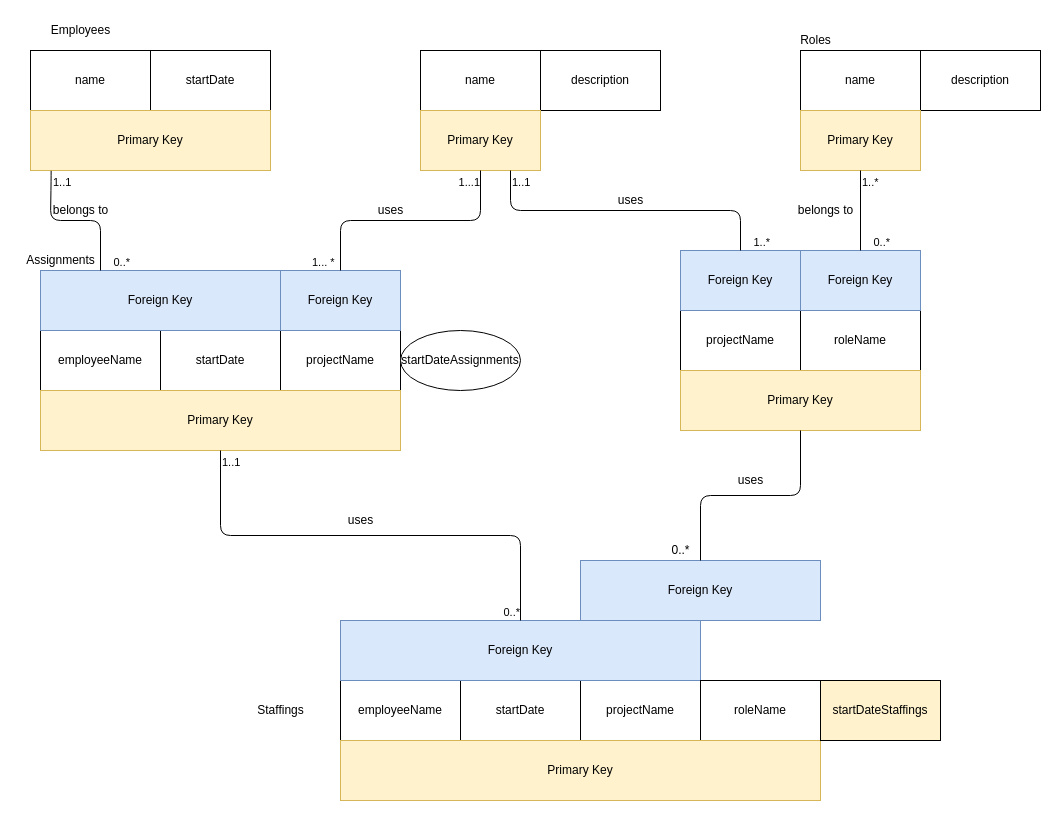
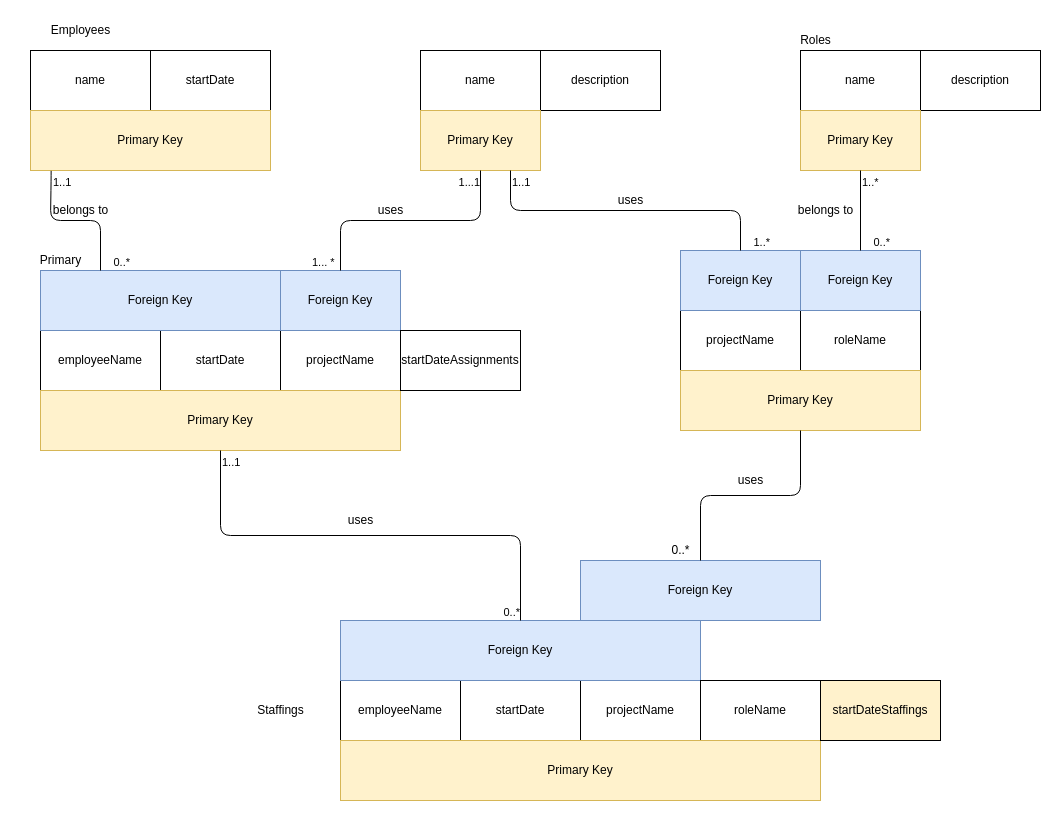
node "Assignments": label "Assignments" -> "Primary"
node "startDateAssignments": shape ellipse -> rectangle
